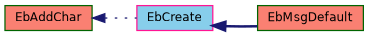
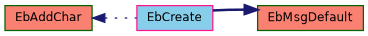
edge "EbMsgDefault" -> "EbCreate": reversed
